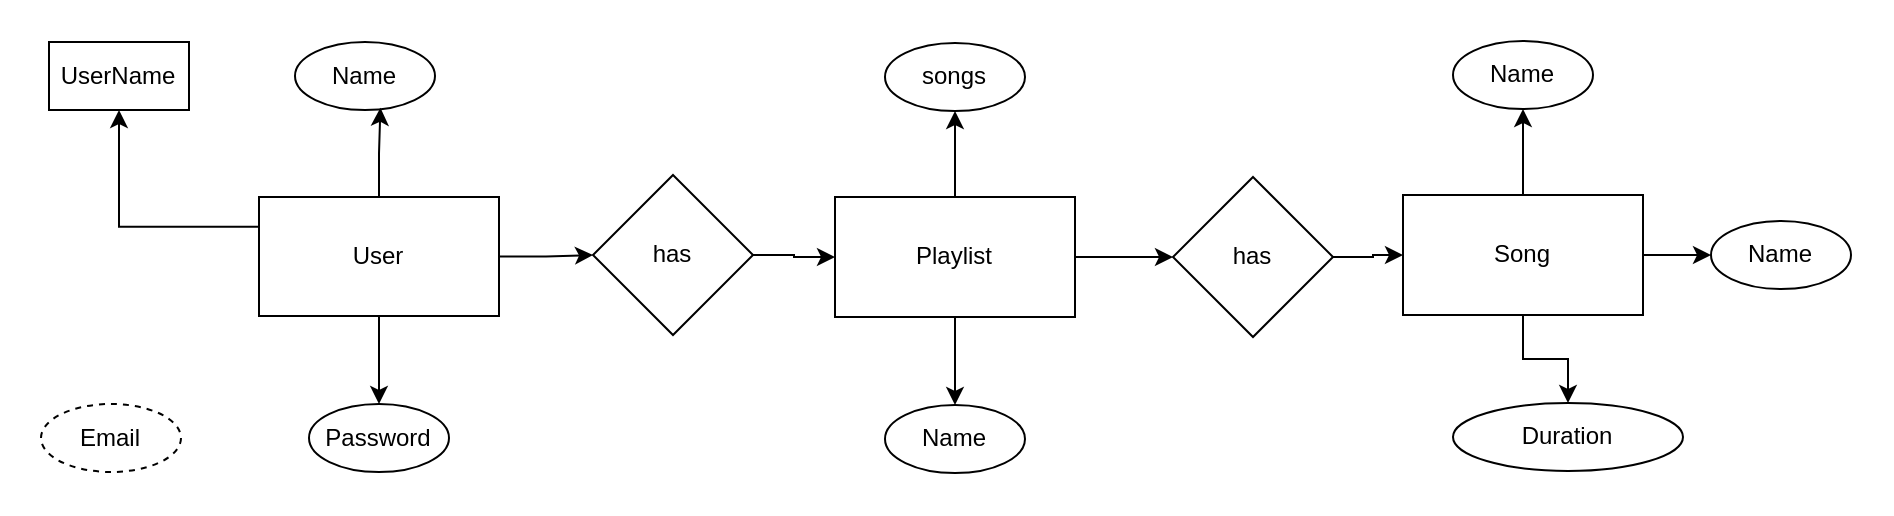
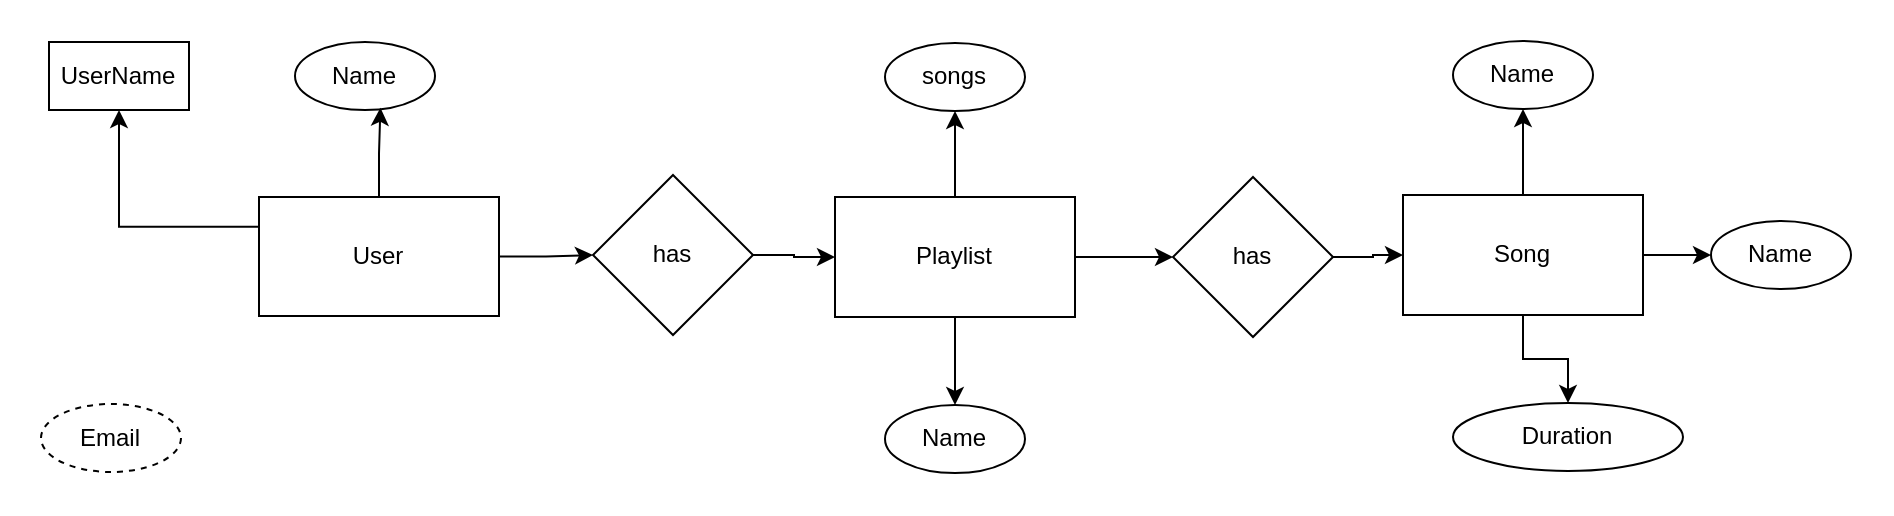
edge "User" -> "Password": removed
node "Password": removed
